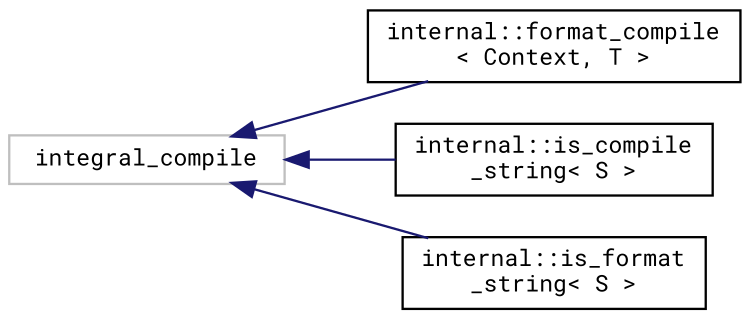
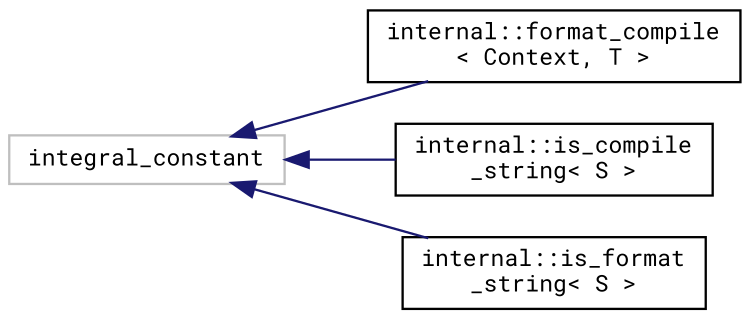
node "integral_compile": label "integral_compile" -> "integral_constant"
